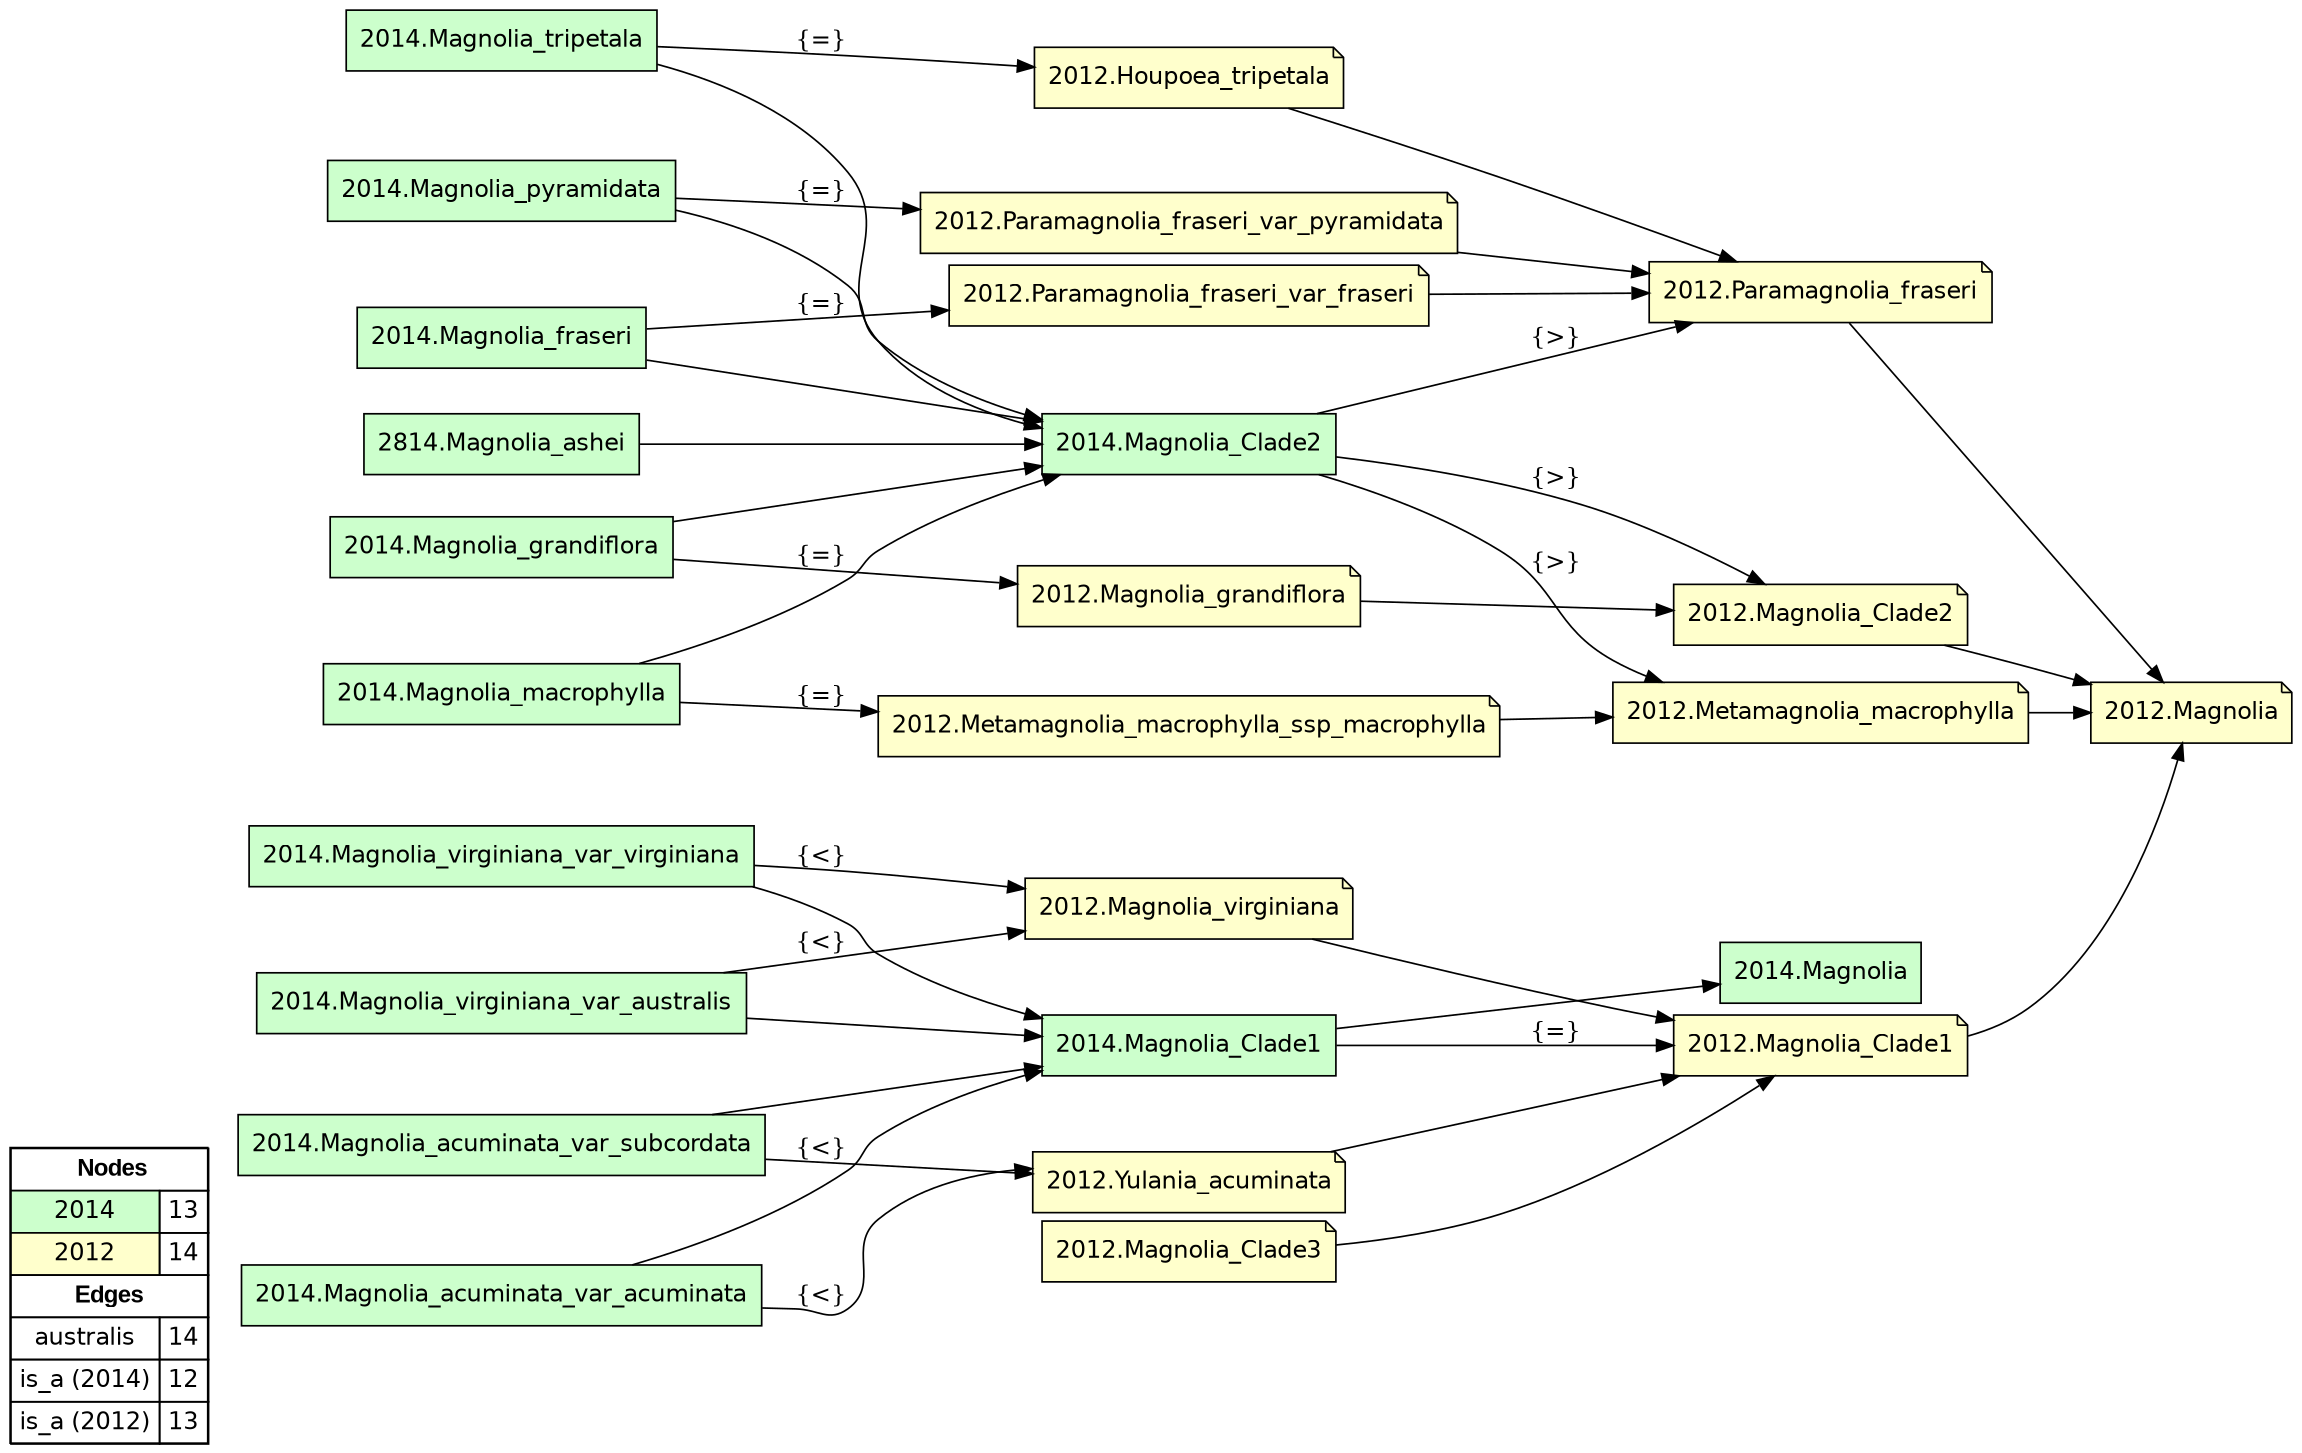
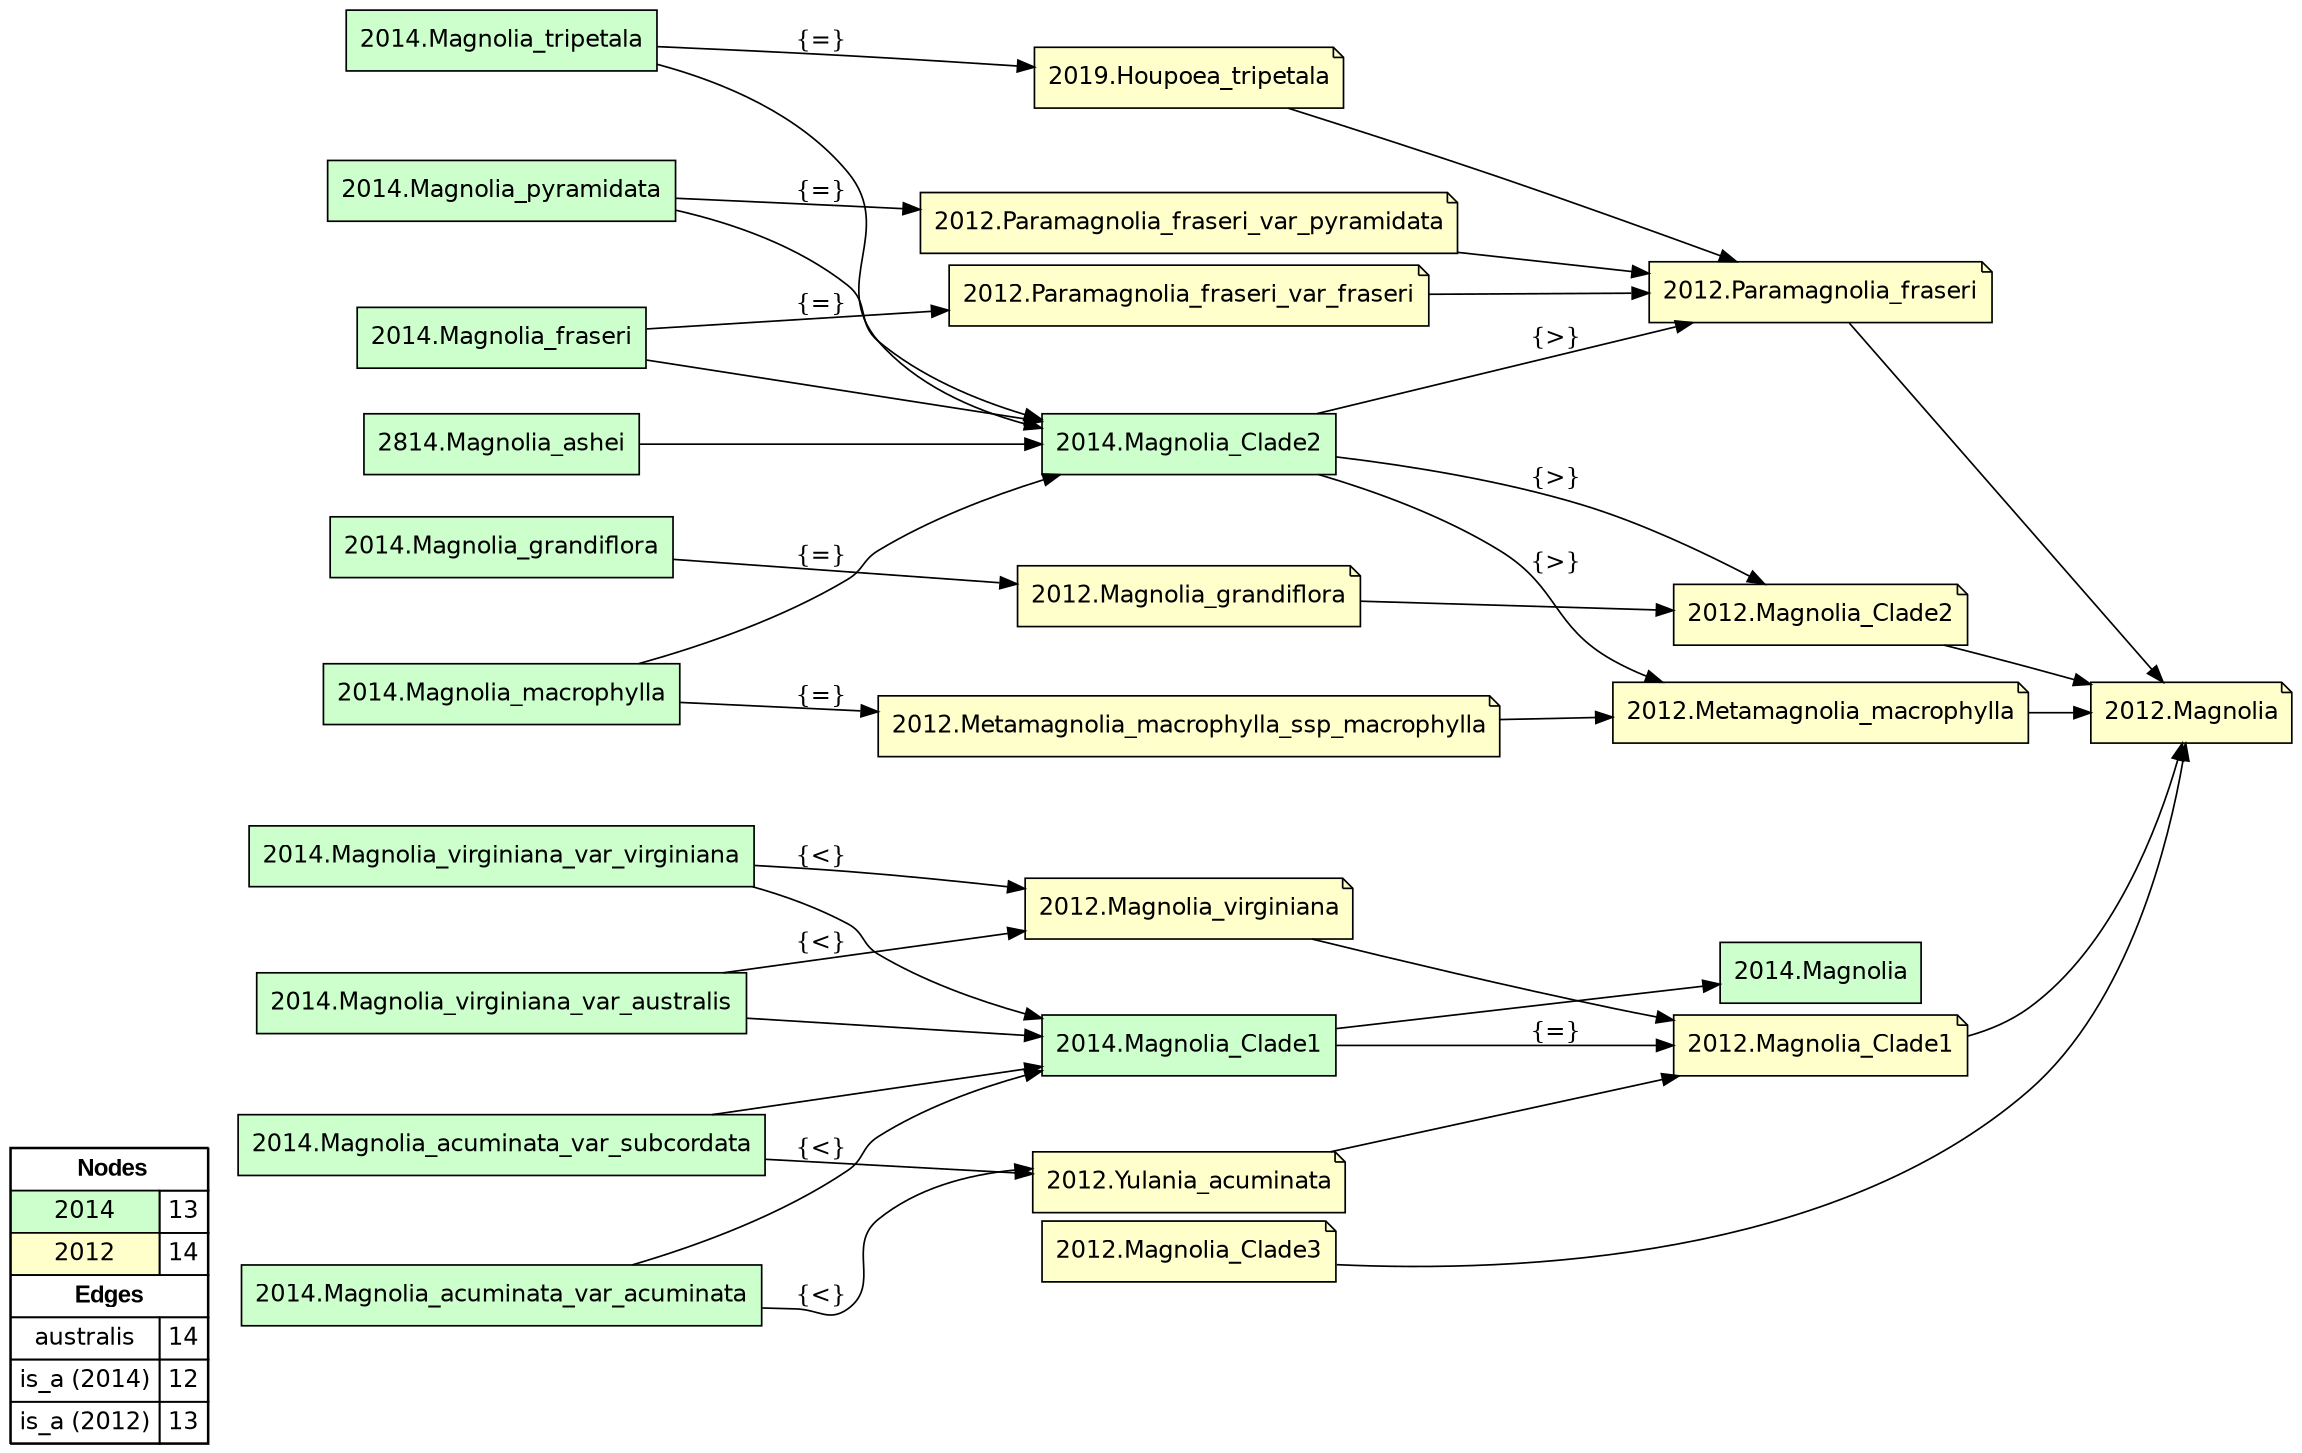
node "2012.Houpoea_tripetala": label "2012.Houpoea_tripetala" -> "2019.Houpoea_tripetala"
edge "2014.Magnolia_grandiflora" -> "2014.Magnolia_Clade2": removed
edge "2012.Magnolia_Clade3" -> "2012.Magnolia_Clade1": now "2012.Magnolia_Clade3" -> "2012.Magnolia"
